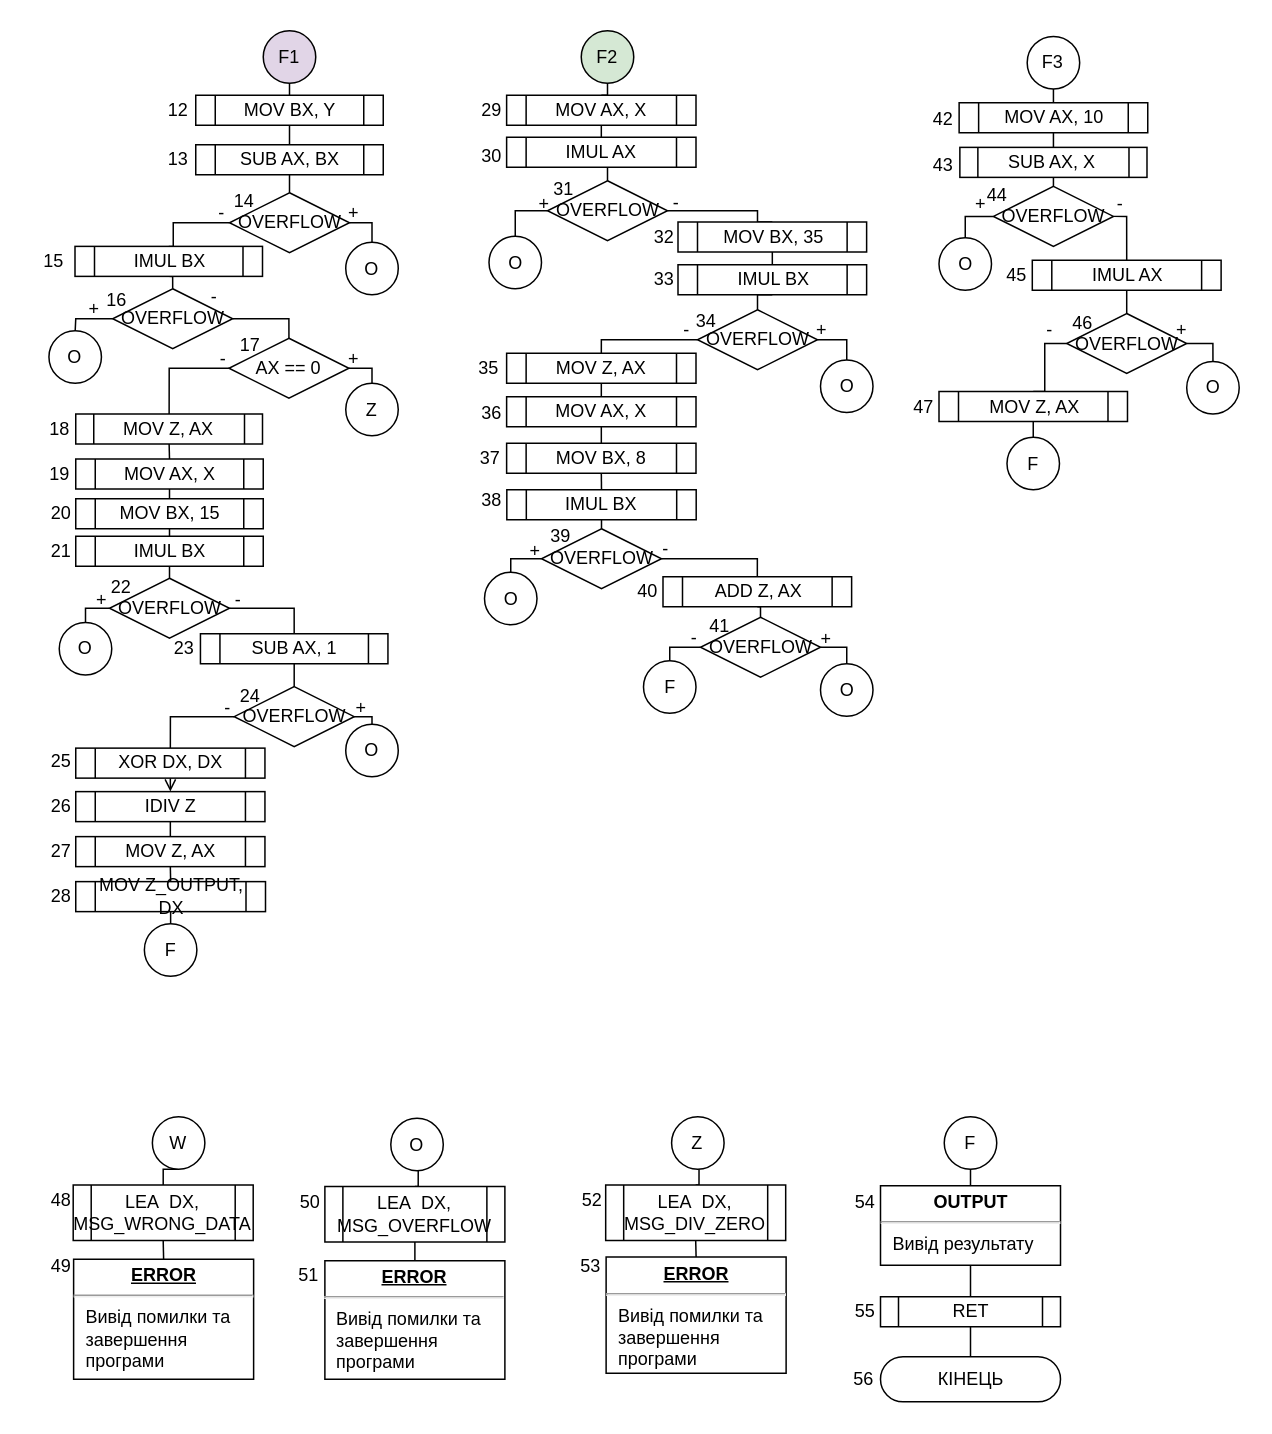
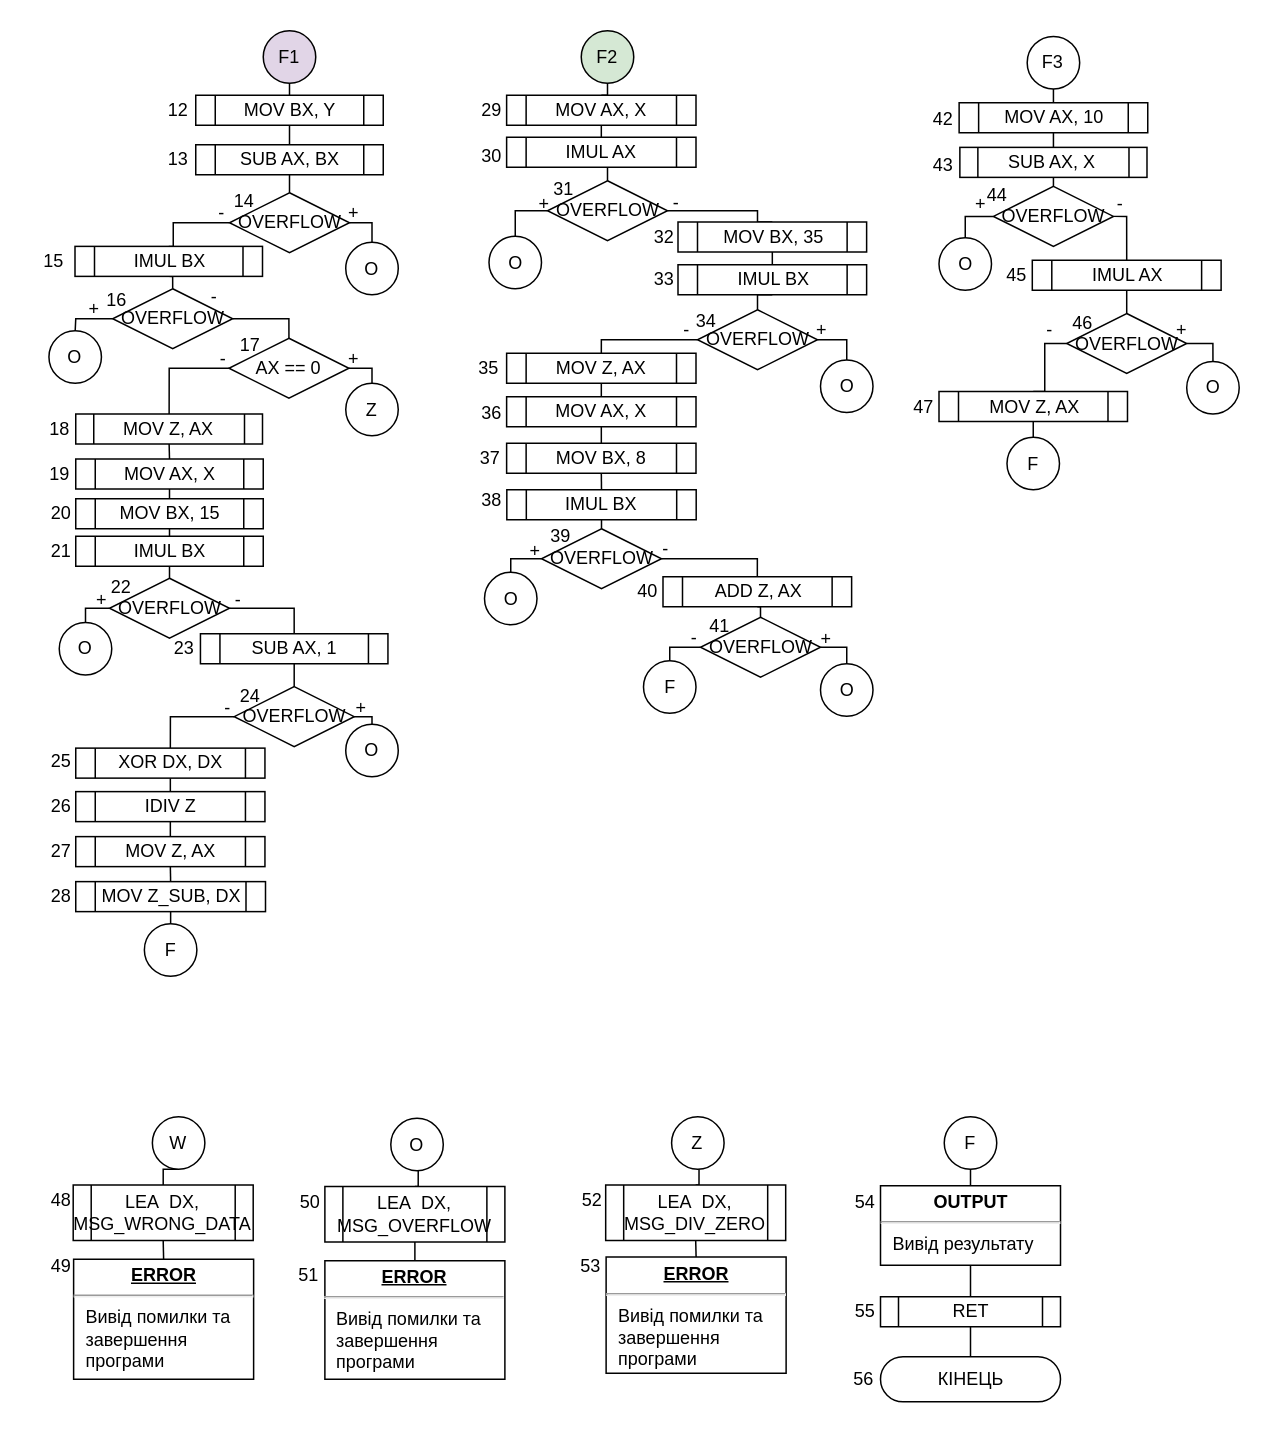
edge "XOR DX, DX" -> "IDIV Z": arrowhead open -> none
node "MOV Z_OUTPUT, DX": label "MOV Z_OUTPUT, DX" -> "MOV Z_SUB, DX"
